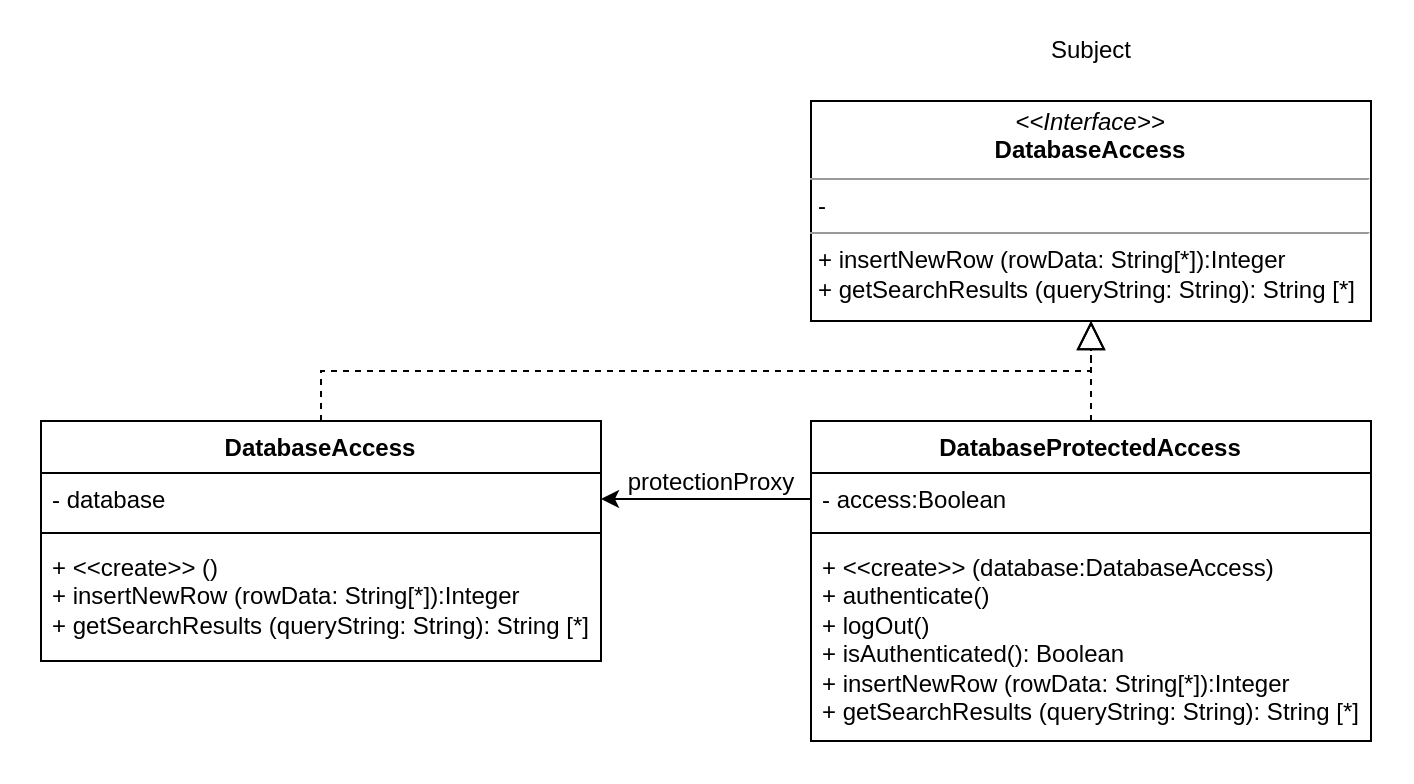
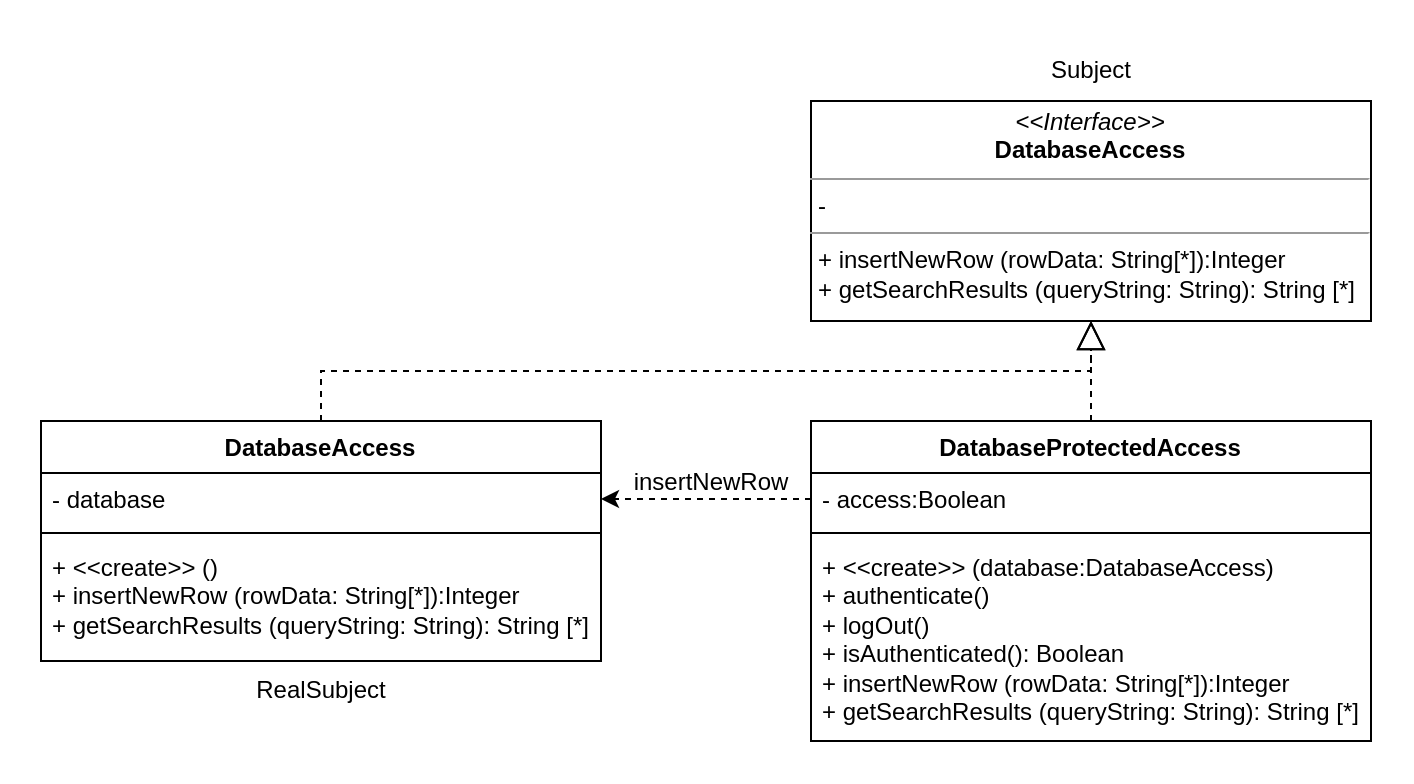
node "Subject": moved (1091, 51) -> (1091, 71)
node "protectionProxy": label "protectionProxy" -> "insertNewRow"
edge "- access:Boolean" -> "- database": style solid -> dashed
node "RealSubject": added
